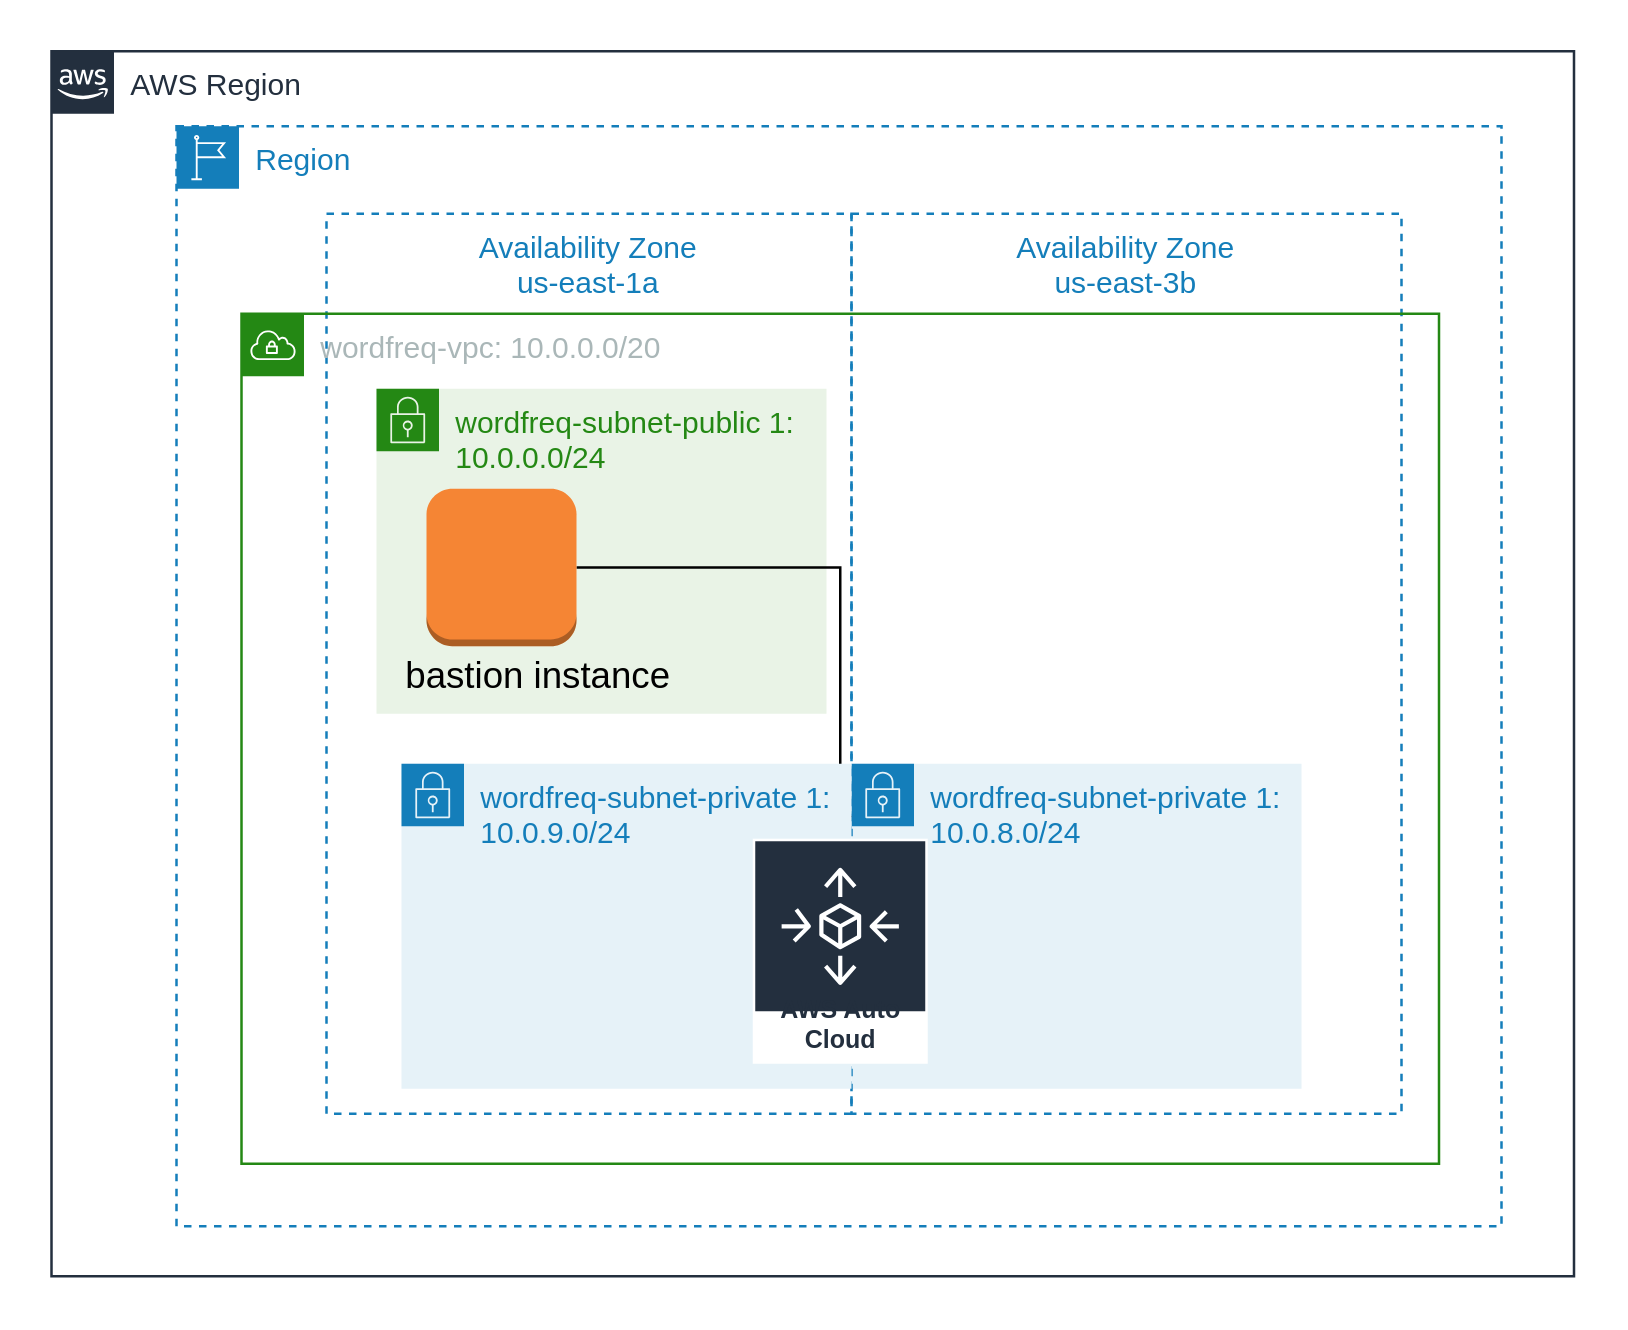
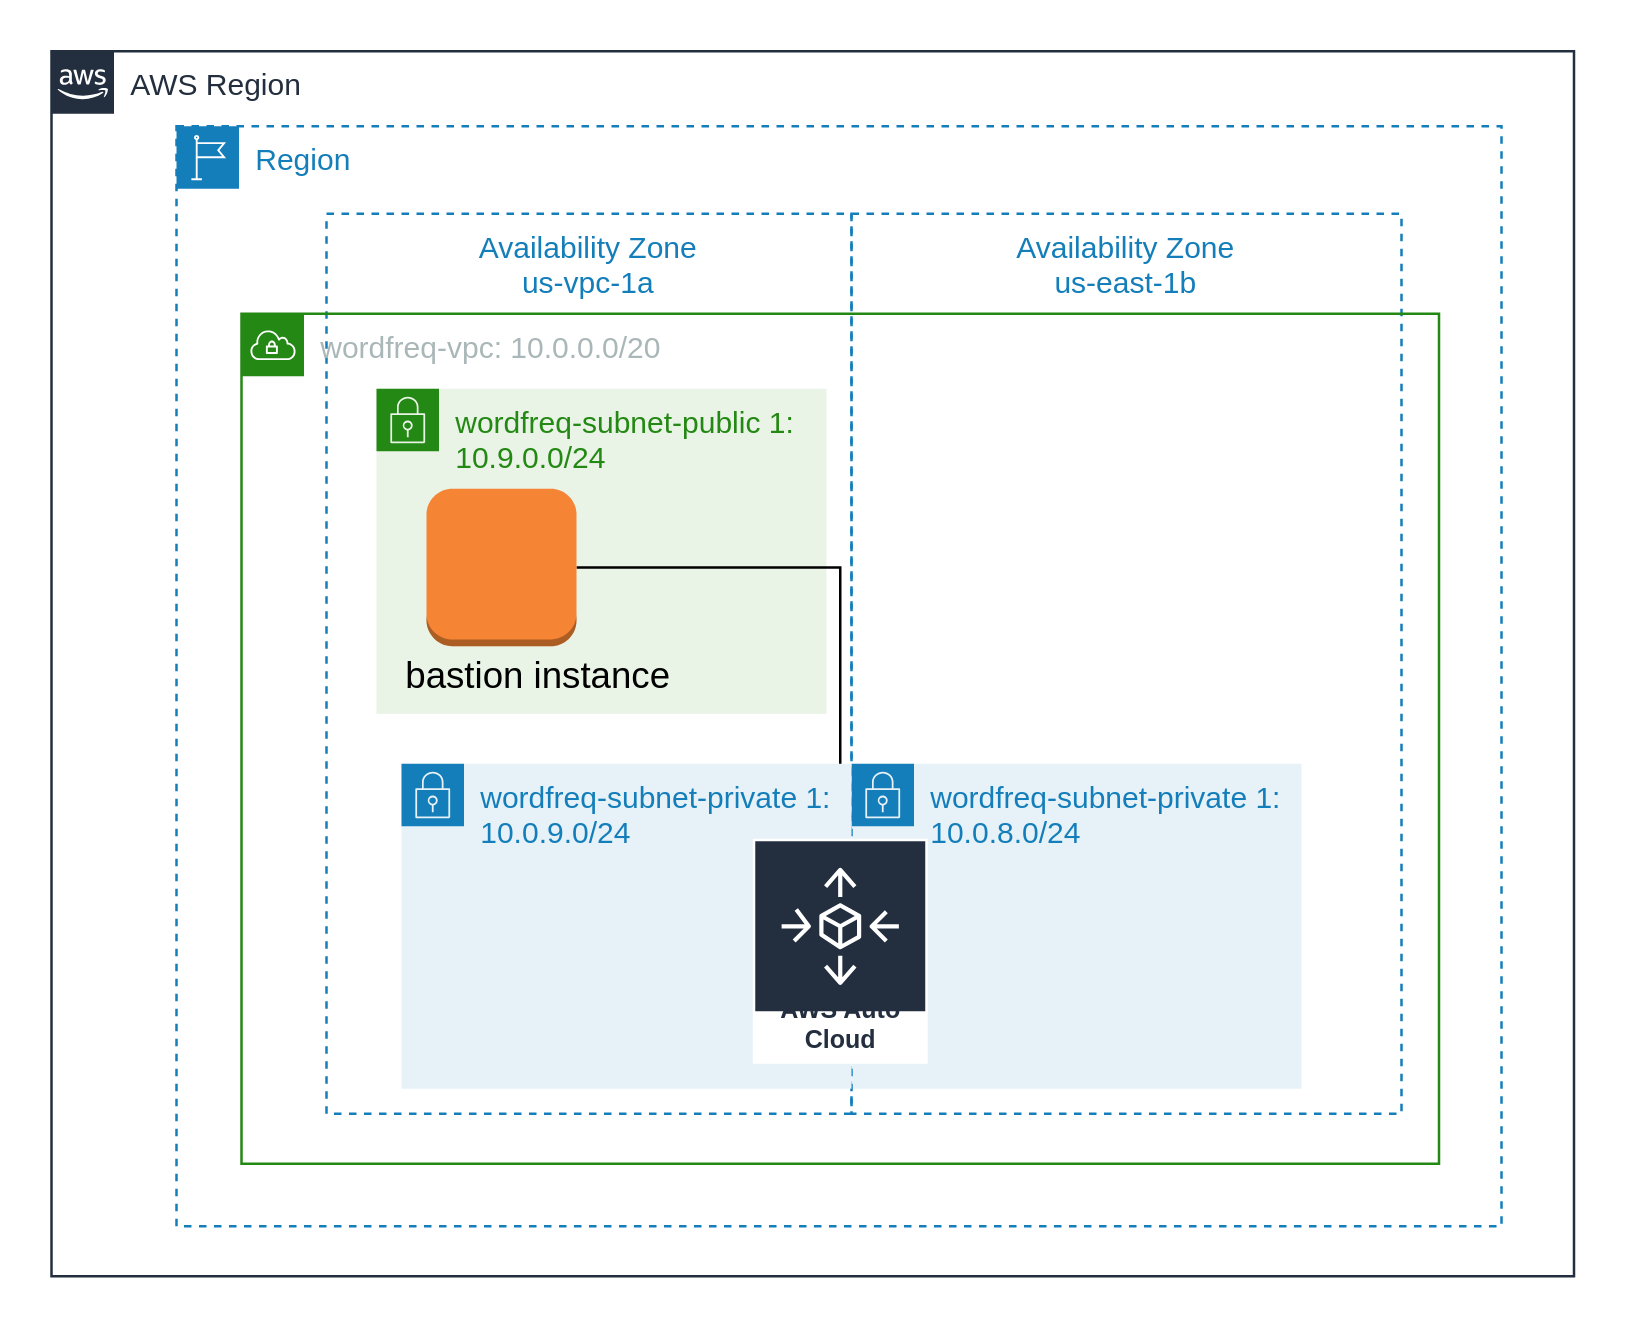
node "Availability Zone us-east-1a": label "Availability Zone us-east-1a" -> "Availability Zone us-vpc-1a"
node "Availability Zone us-east-3b": label "Availability Zone us-east-3b" -> "Availability Zone us-east-1b"
node "wordfreq-subnet-public 1: 10.0.0.0/24": label "wordfreq-subnet-public 1: 10.0.0.0/24" -> "wordfreq-subnet-public 1: 10.9.0.0/24"
